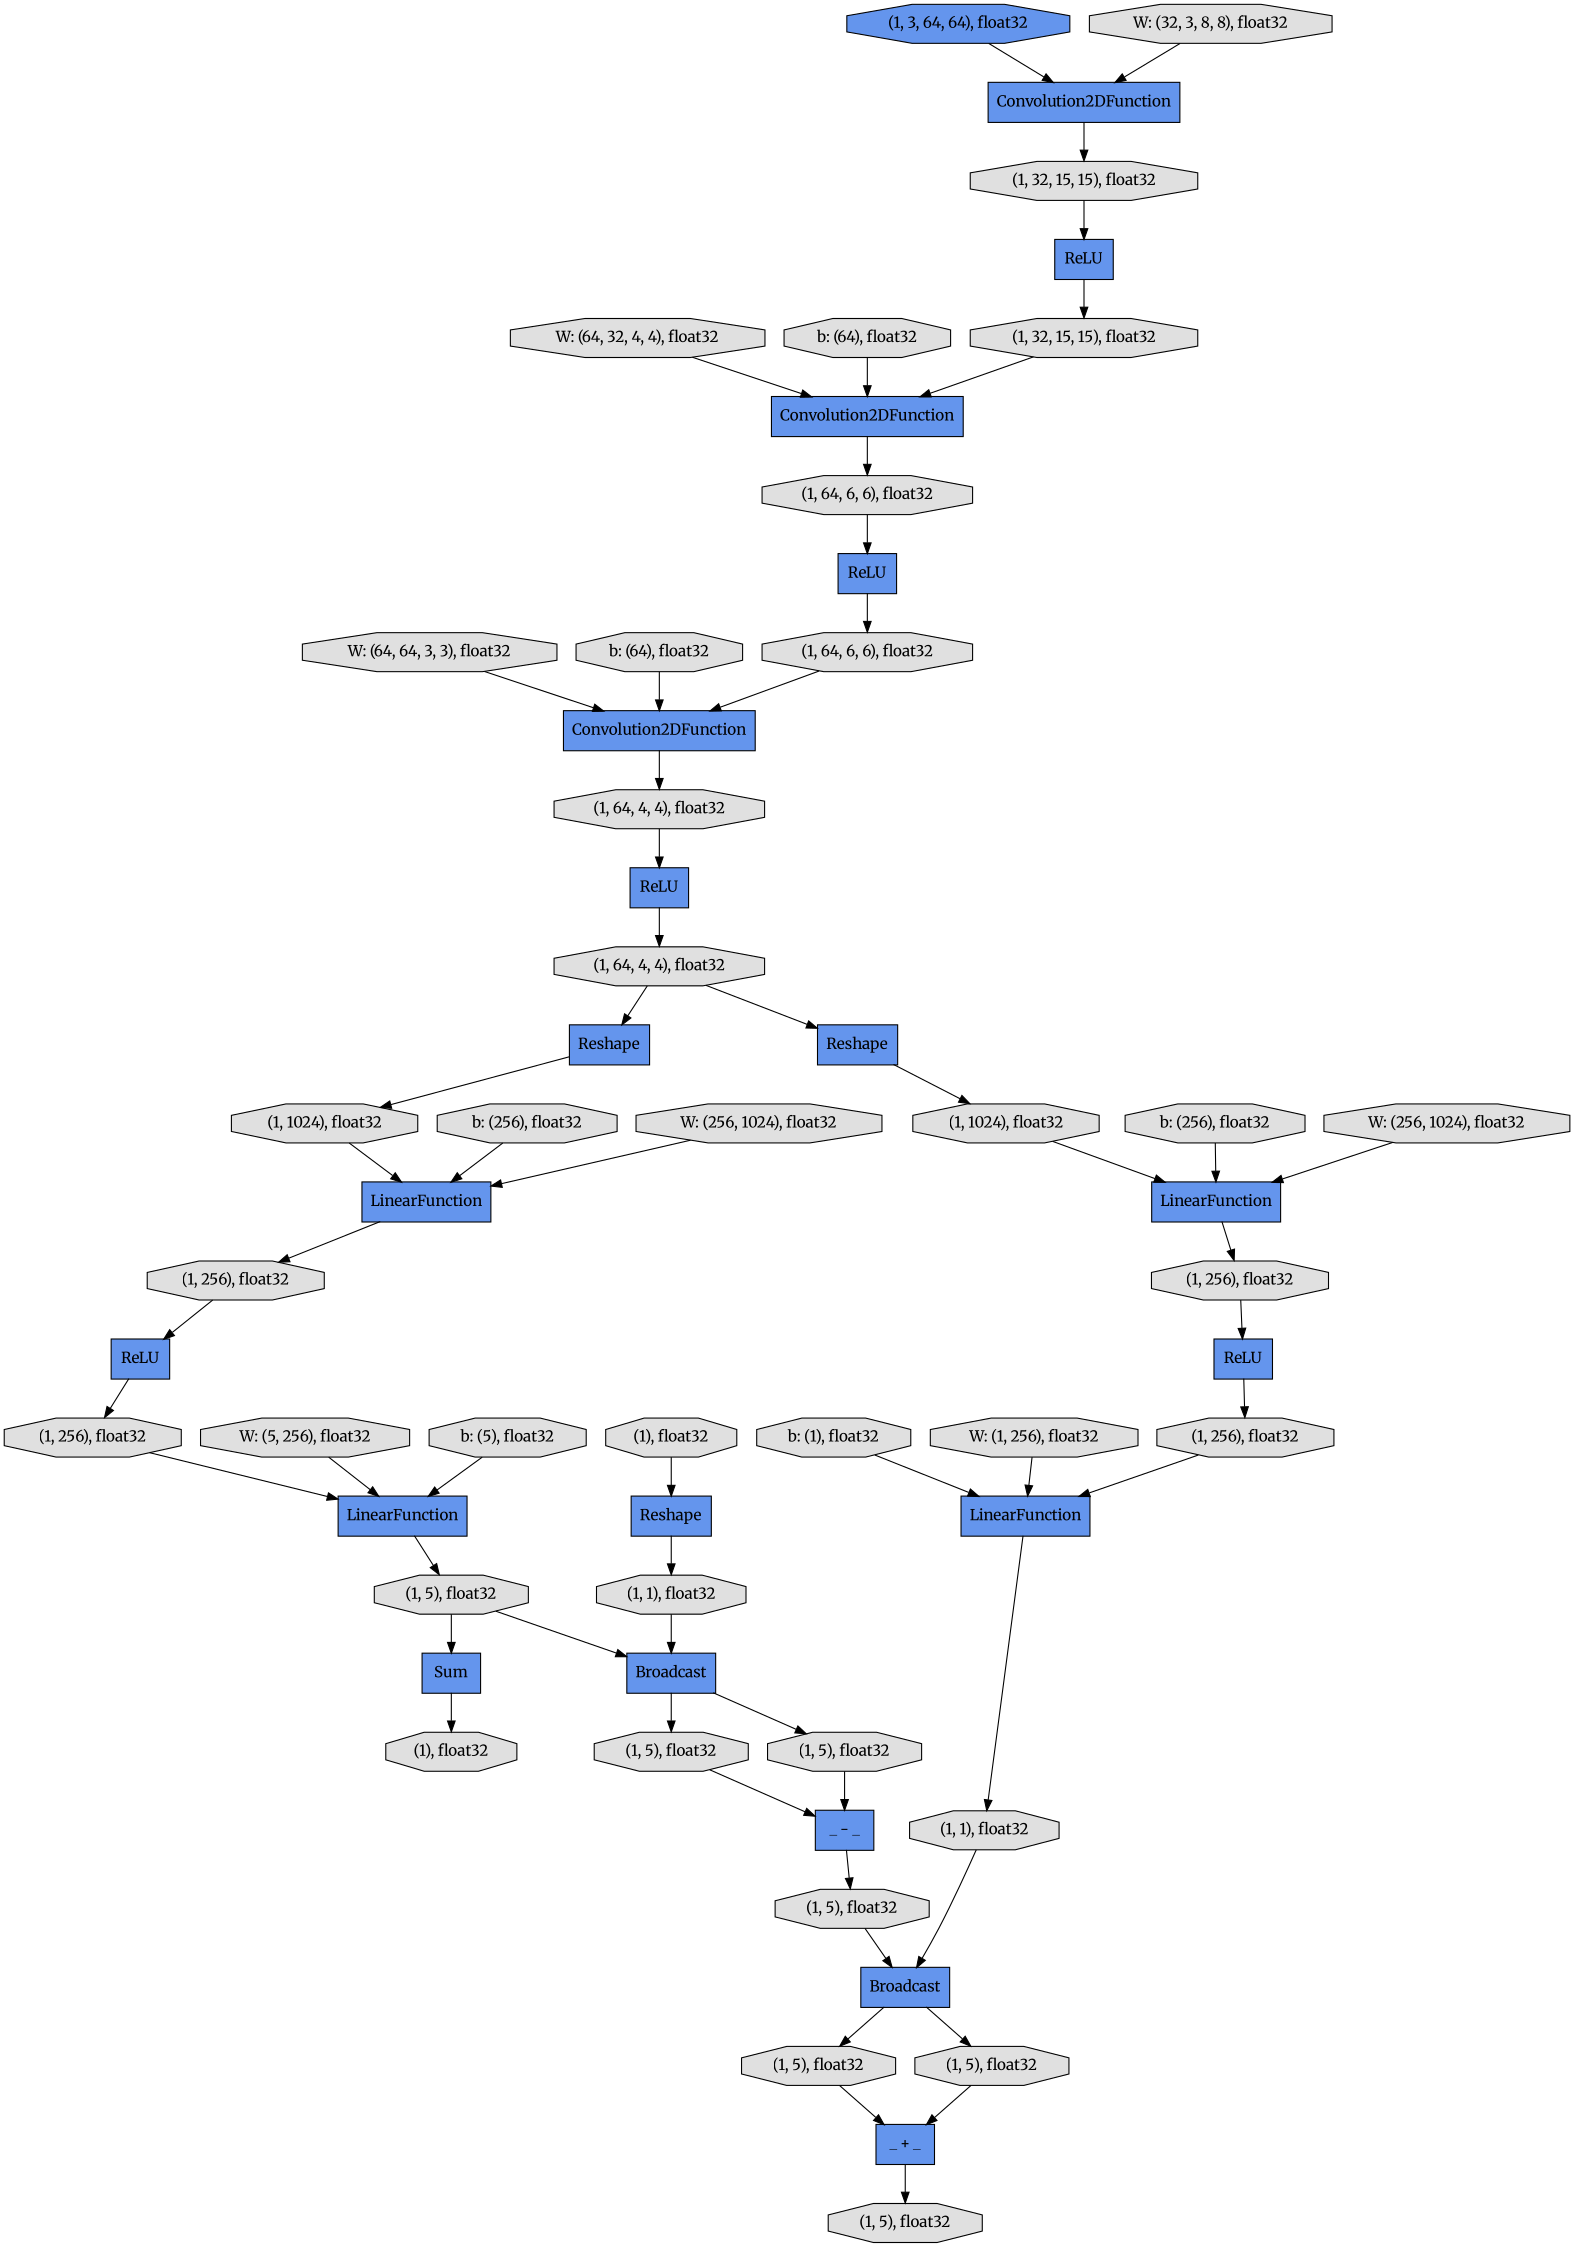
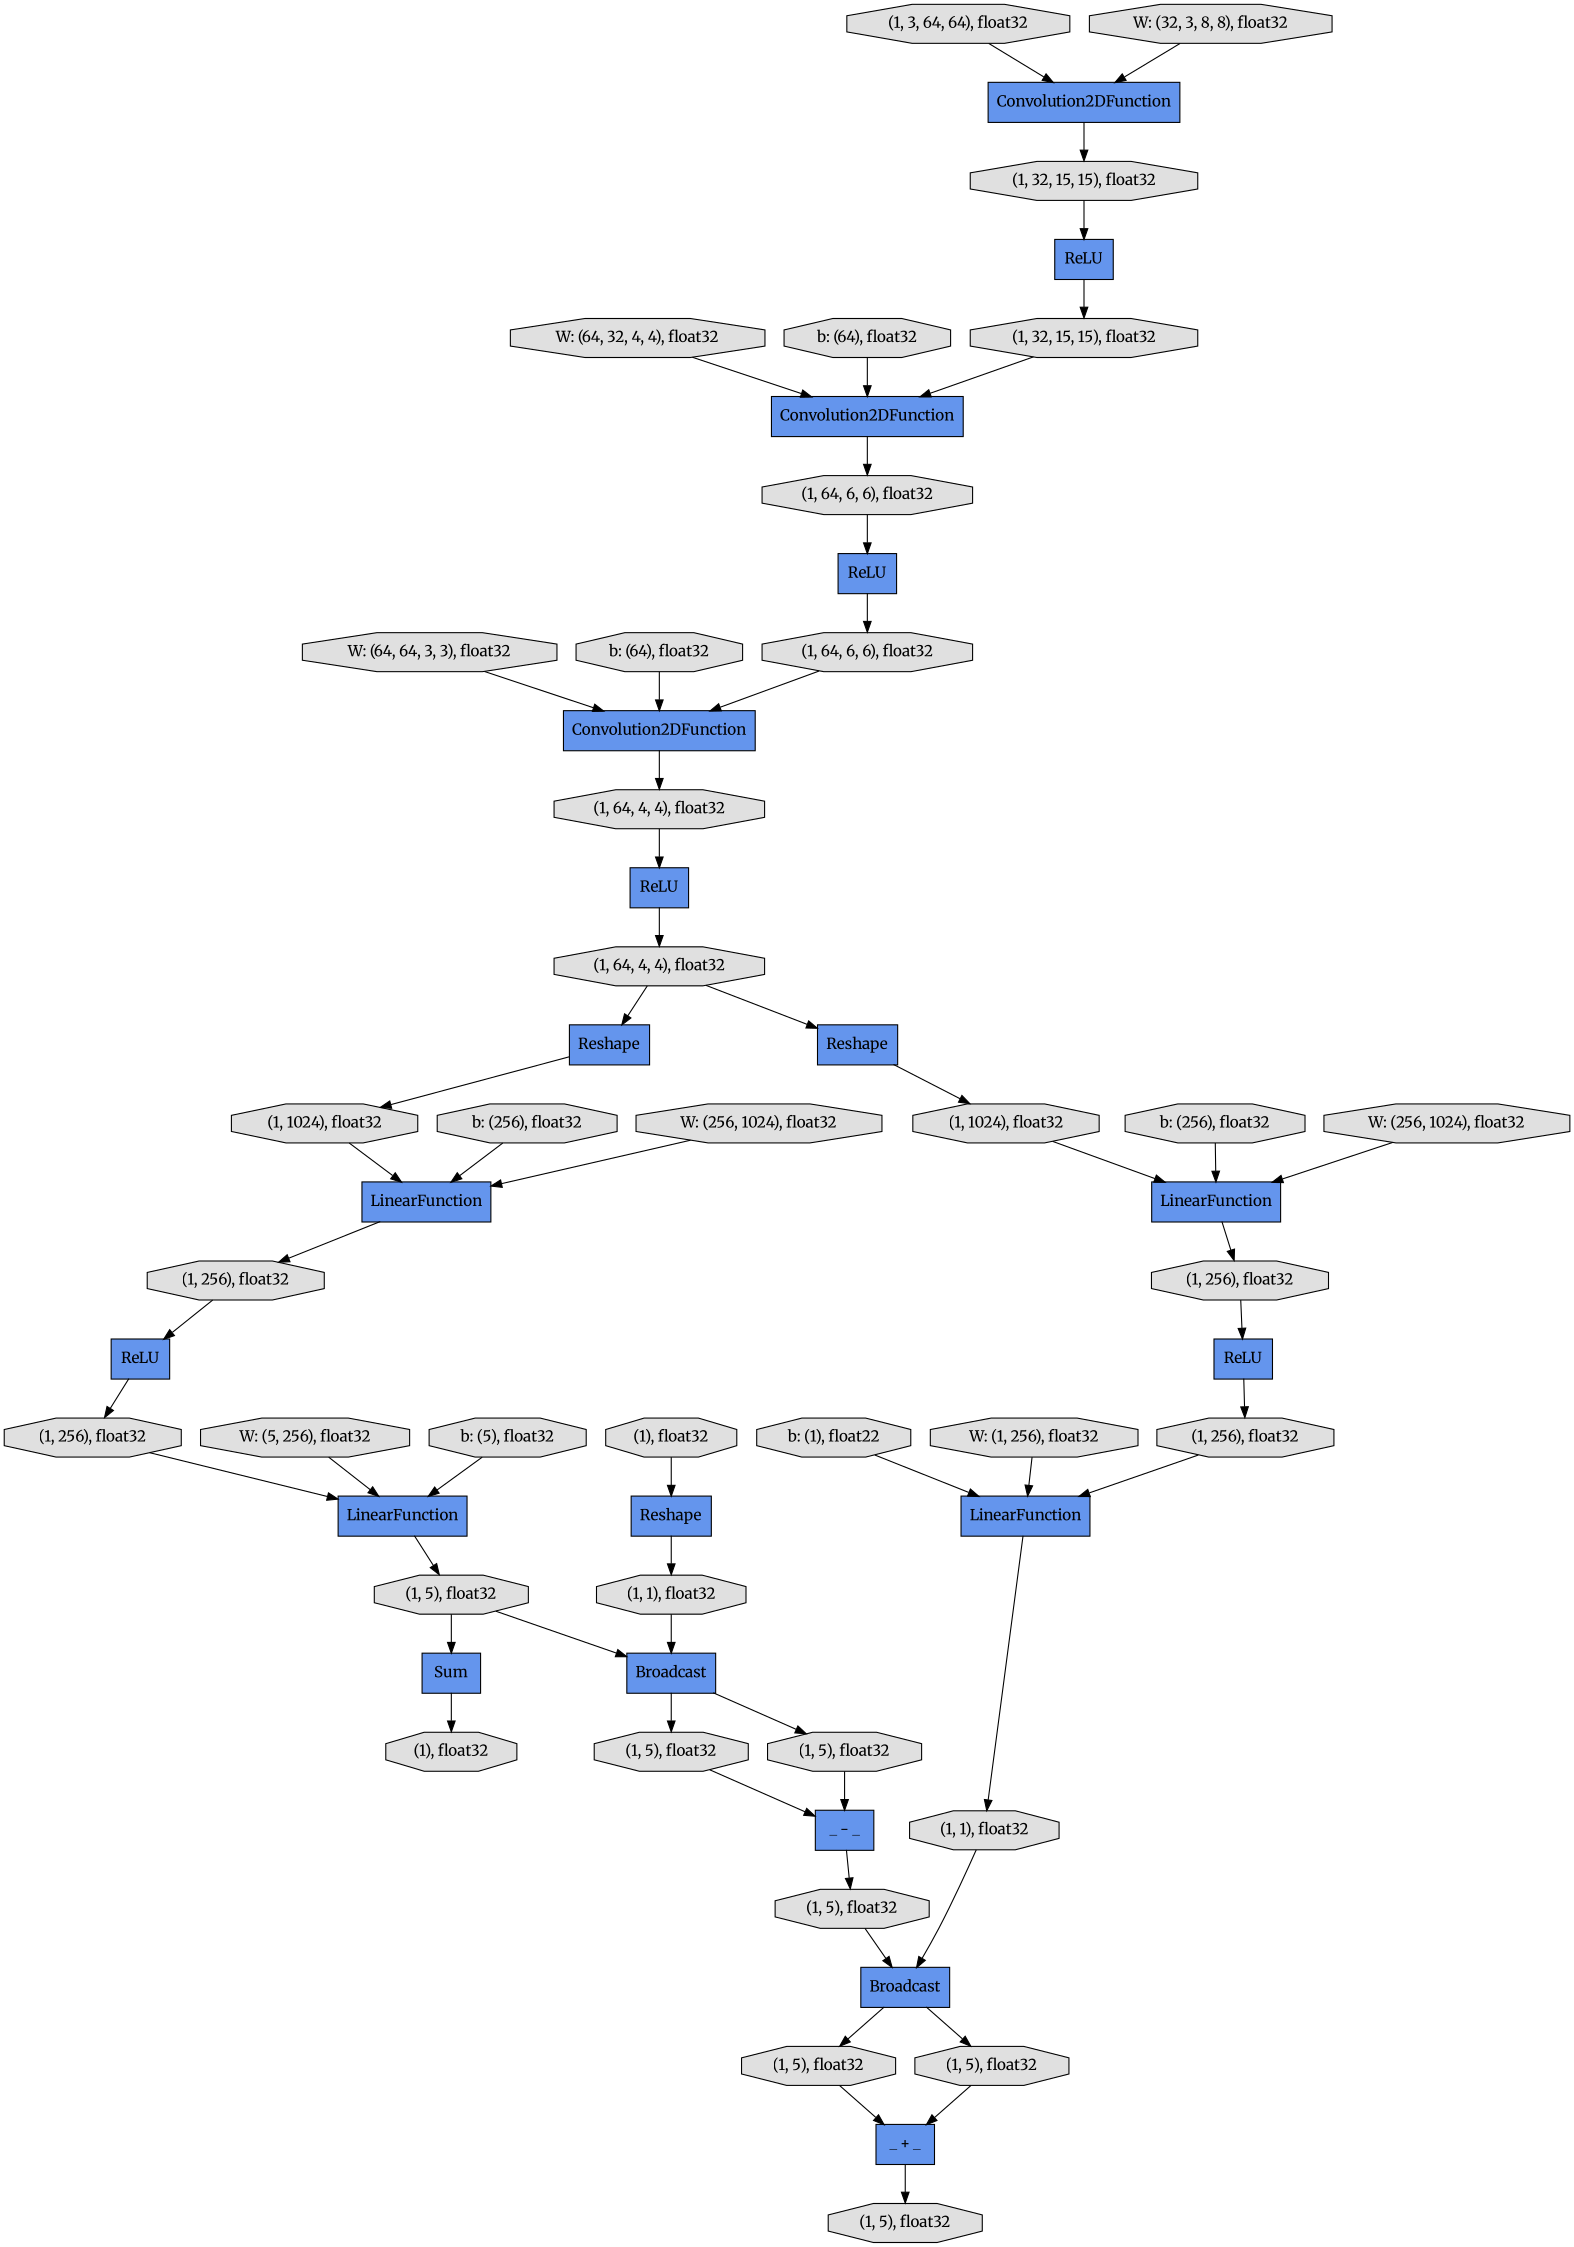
node "(1, 3, 64, 64), float32": fillcolor #6495ed -> #e0e0e0
node "b: (1), float32": label "b: (1), float32" -> "b: (1), float22"
